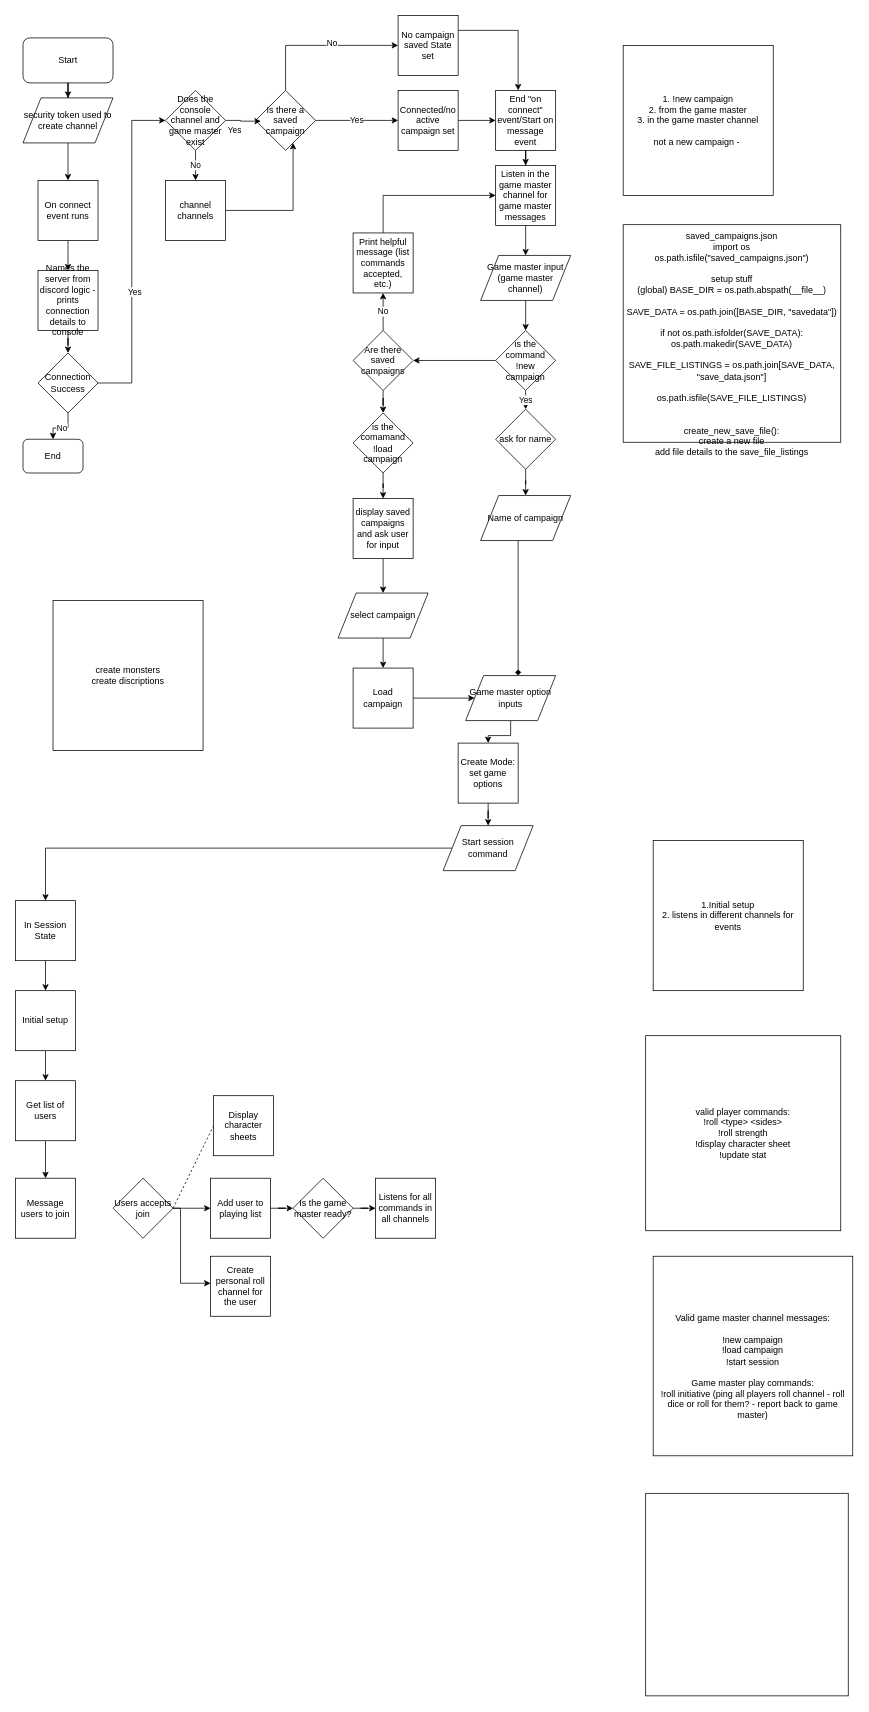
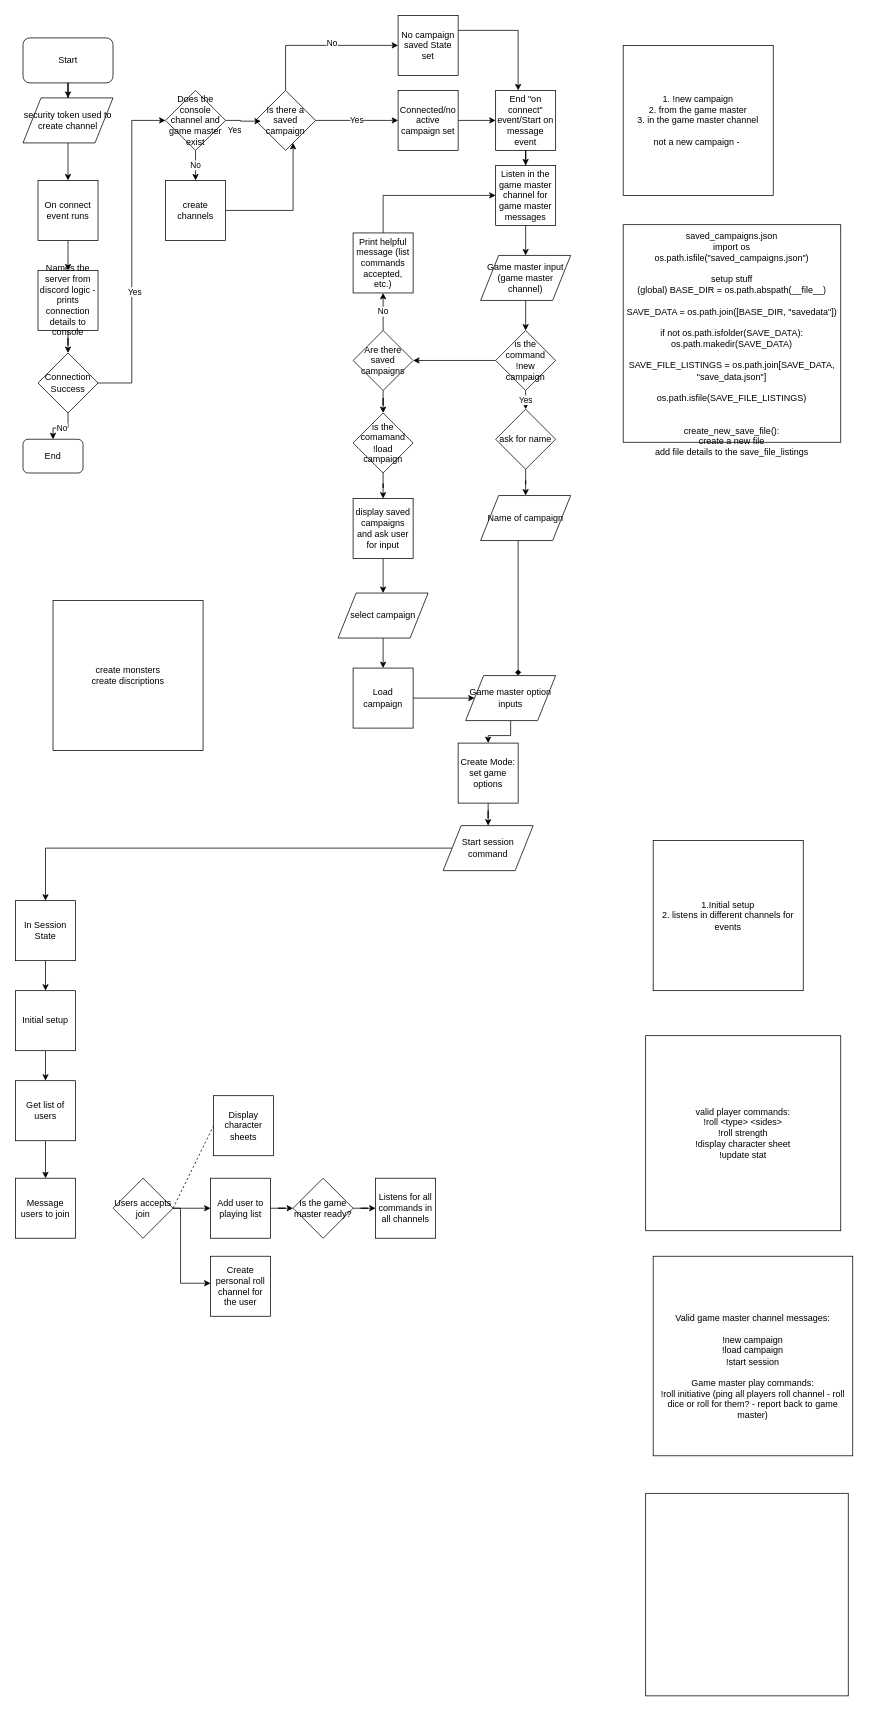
node "channel channels": label "channel channels" -> "create channels"
